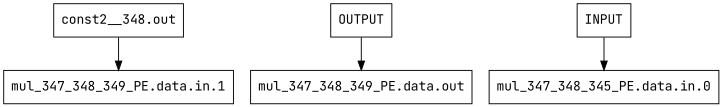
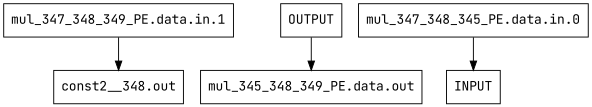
edge "const2__348.out" -> "mul_347_348_349_PE.data.in.1": reversed
edge "INPUT" -> "mul_347_348_345_PE.data.in.0": reversed
node "mul_347_348_349_PE.data.out": label "mul_347_348_349_PE.data.out" -> "mul_345_348_349_PE.data.out"
